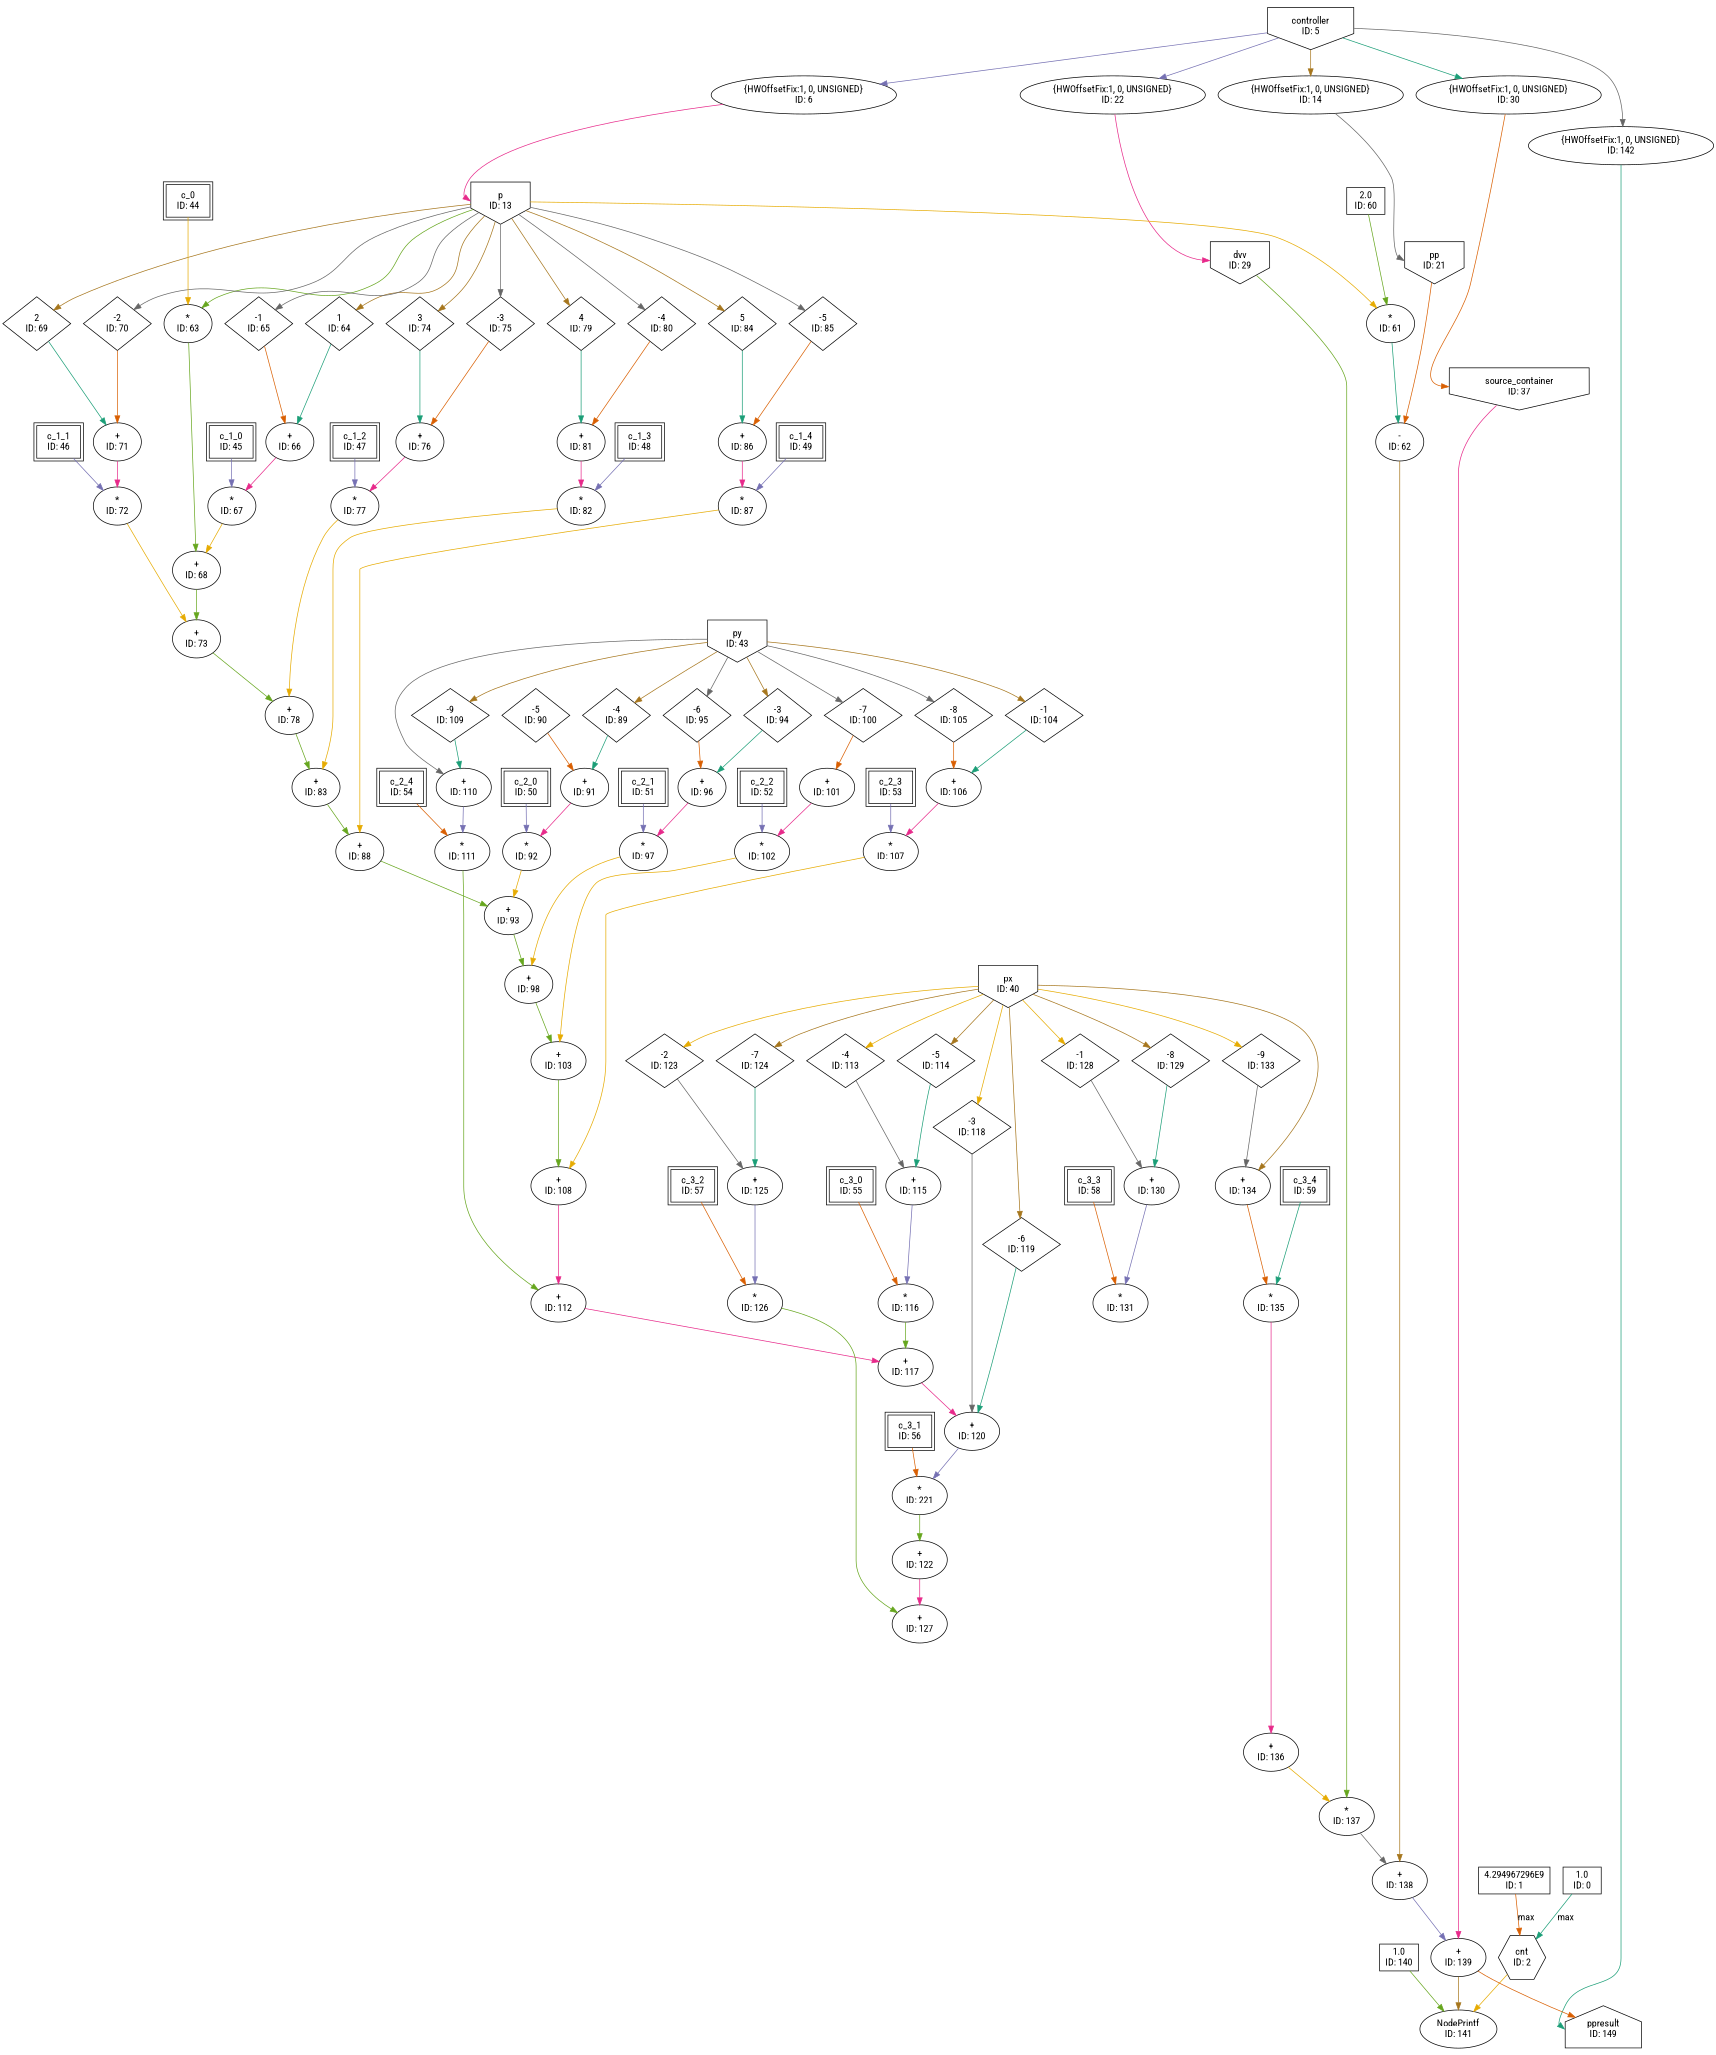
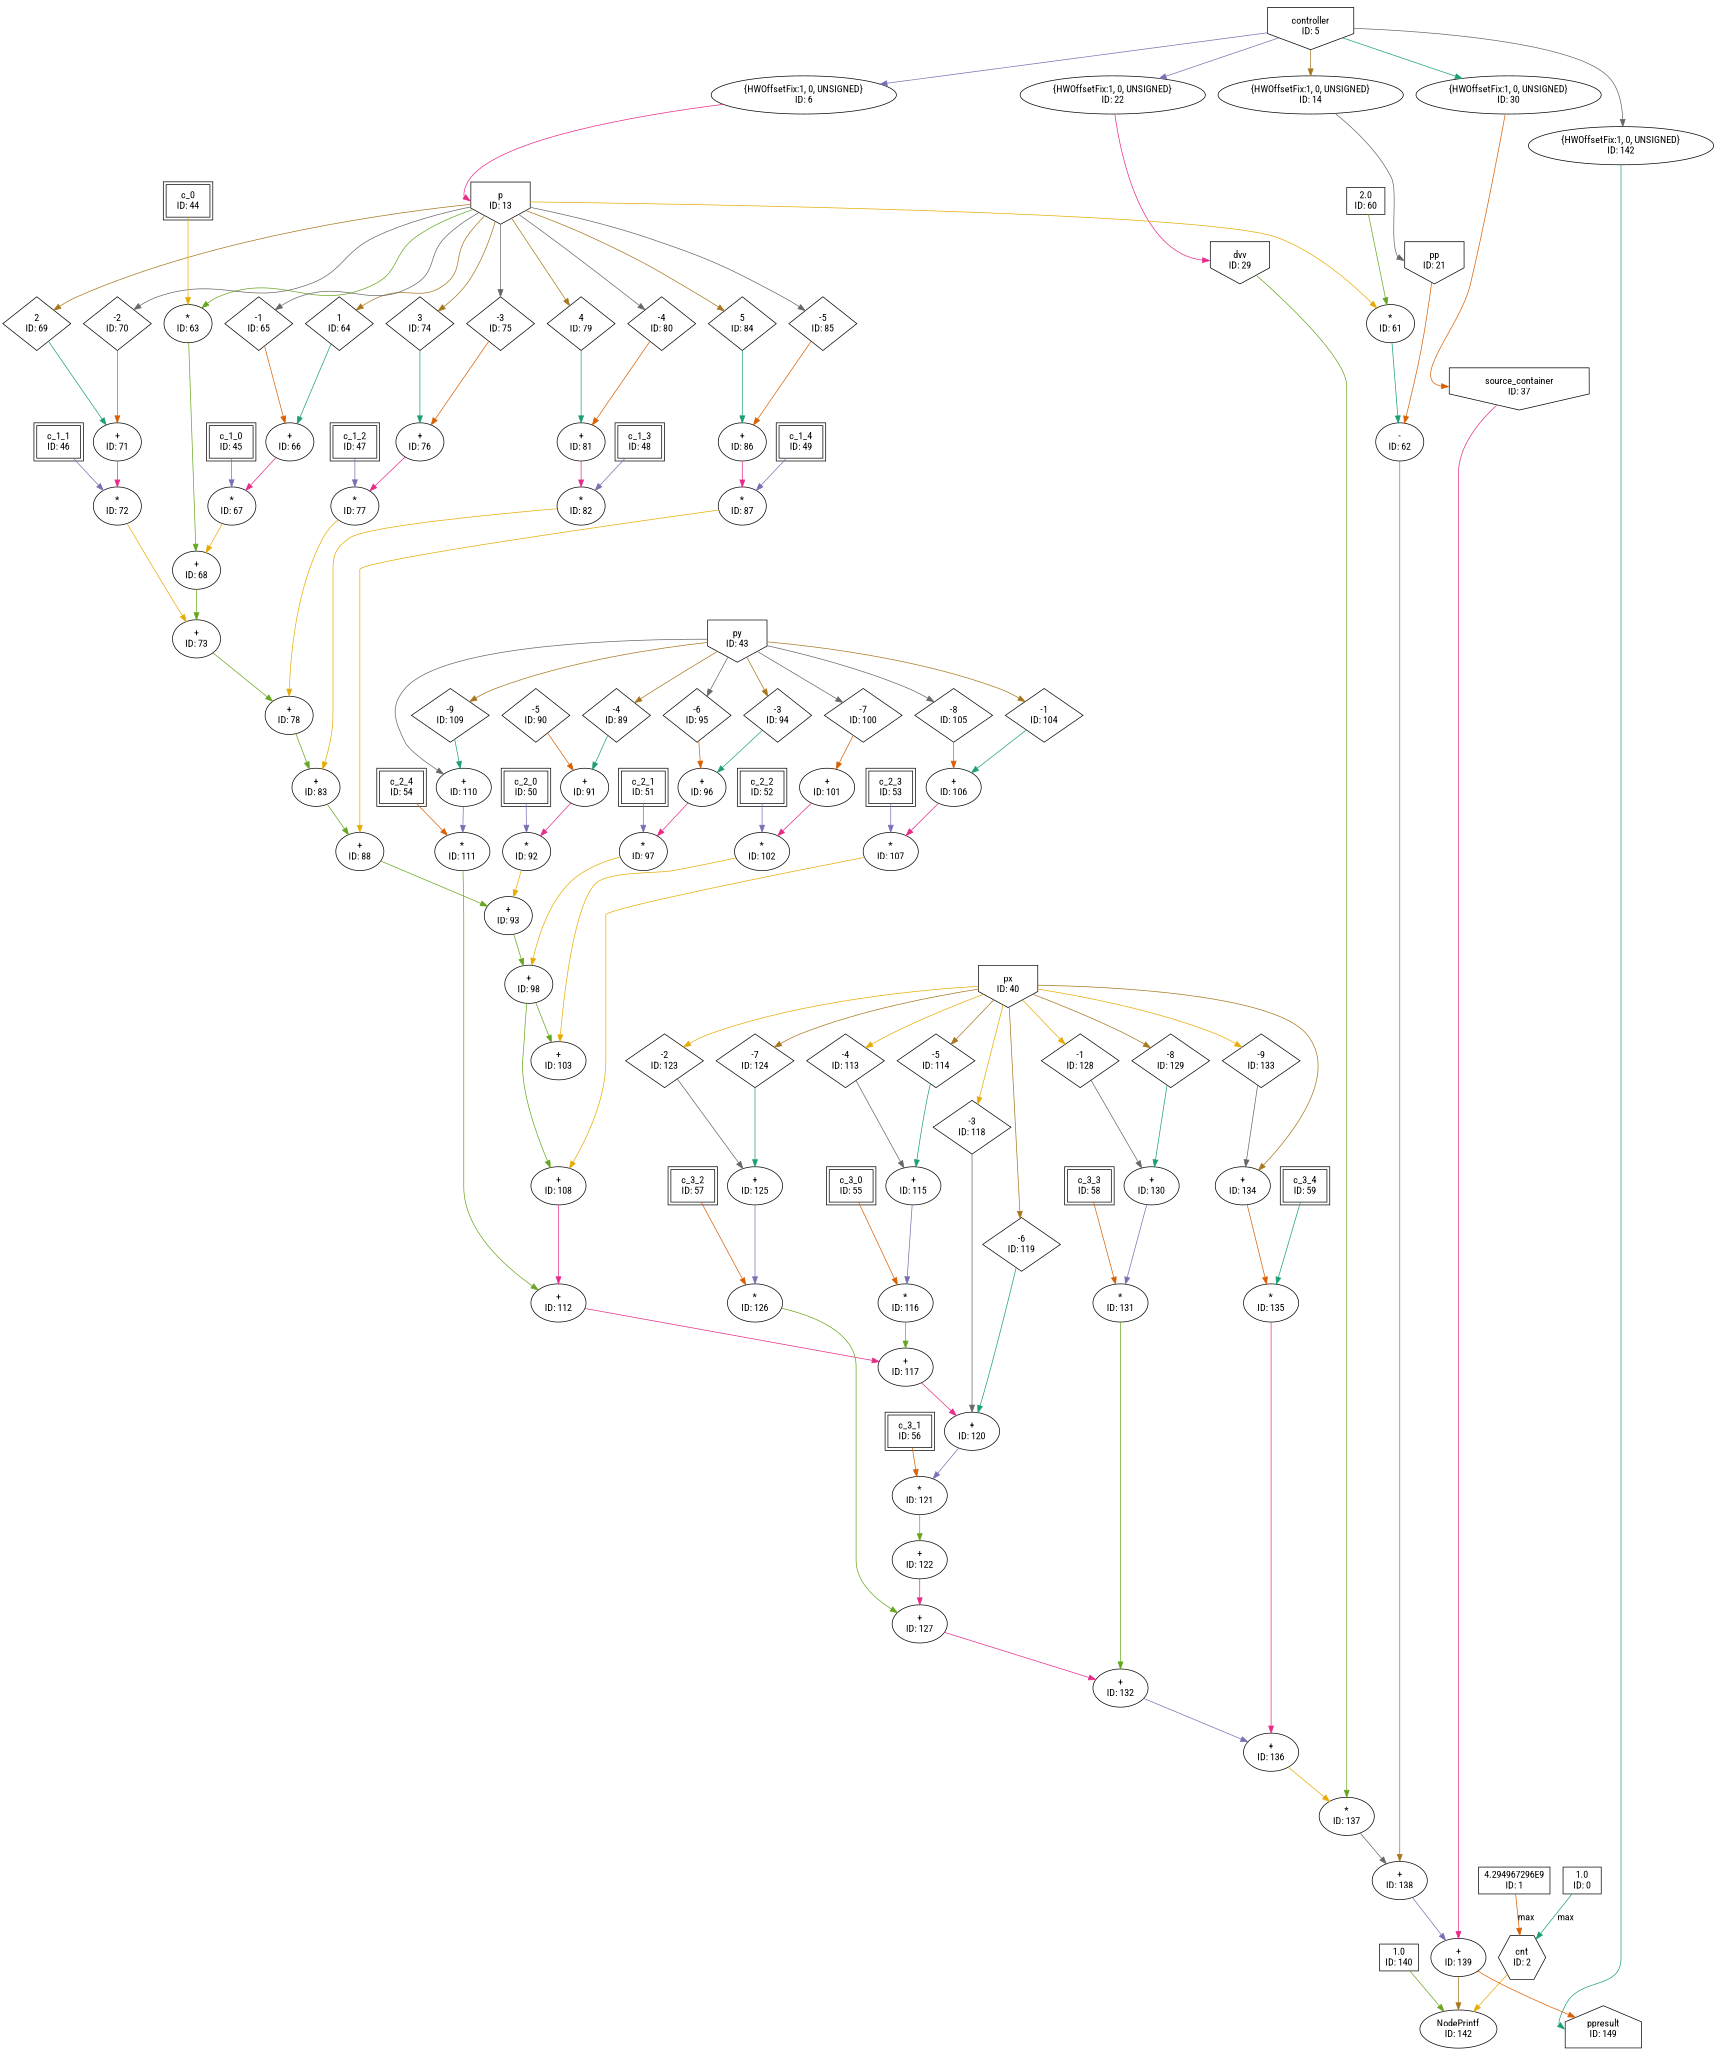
edge "+ ID: 103" -> "+ ID: 108": now "+ ID: 98" -> "+ ID: 108"
node "* ID: 221": label "* ID: 221" -> "* ID: 121"
node "+ ID: 132": added
node "NodePrintf ID: 141": label "NodePrintf ID: 141" -> "NodePrintf ID: 142"
